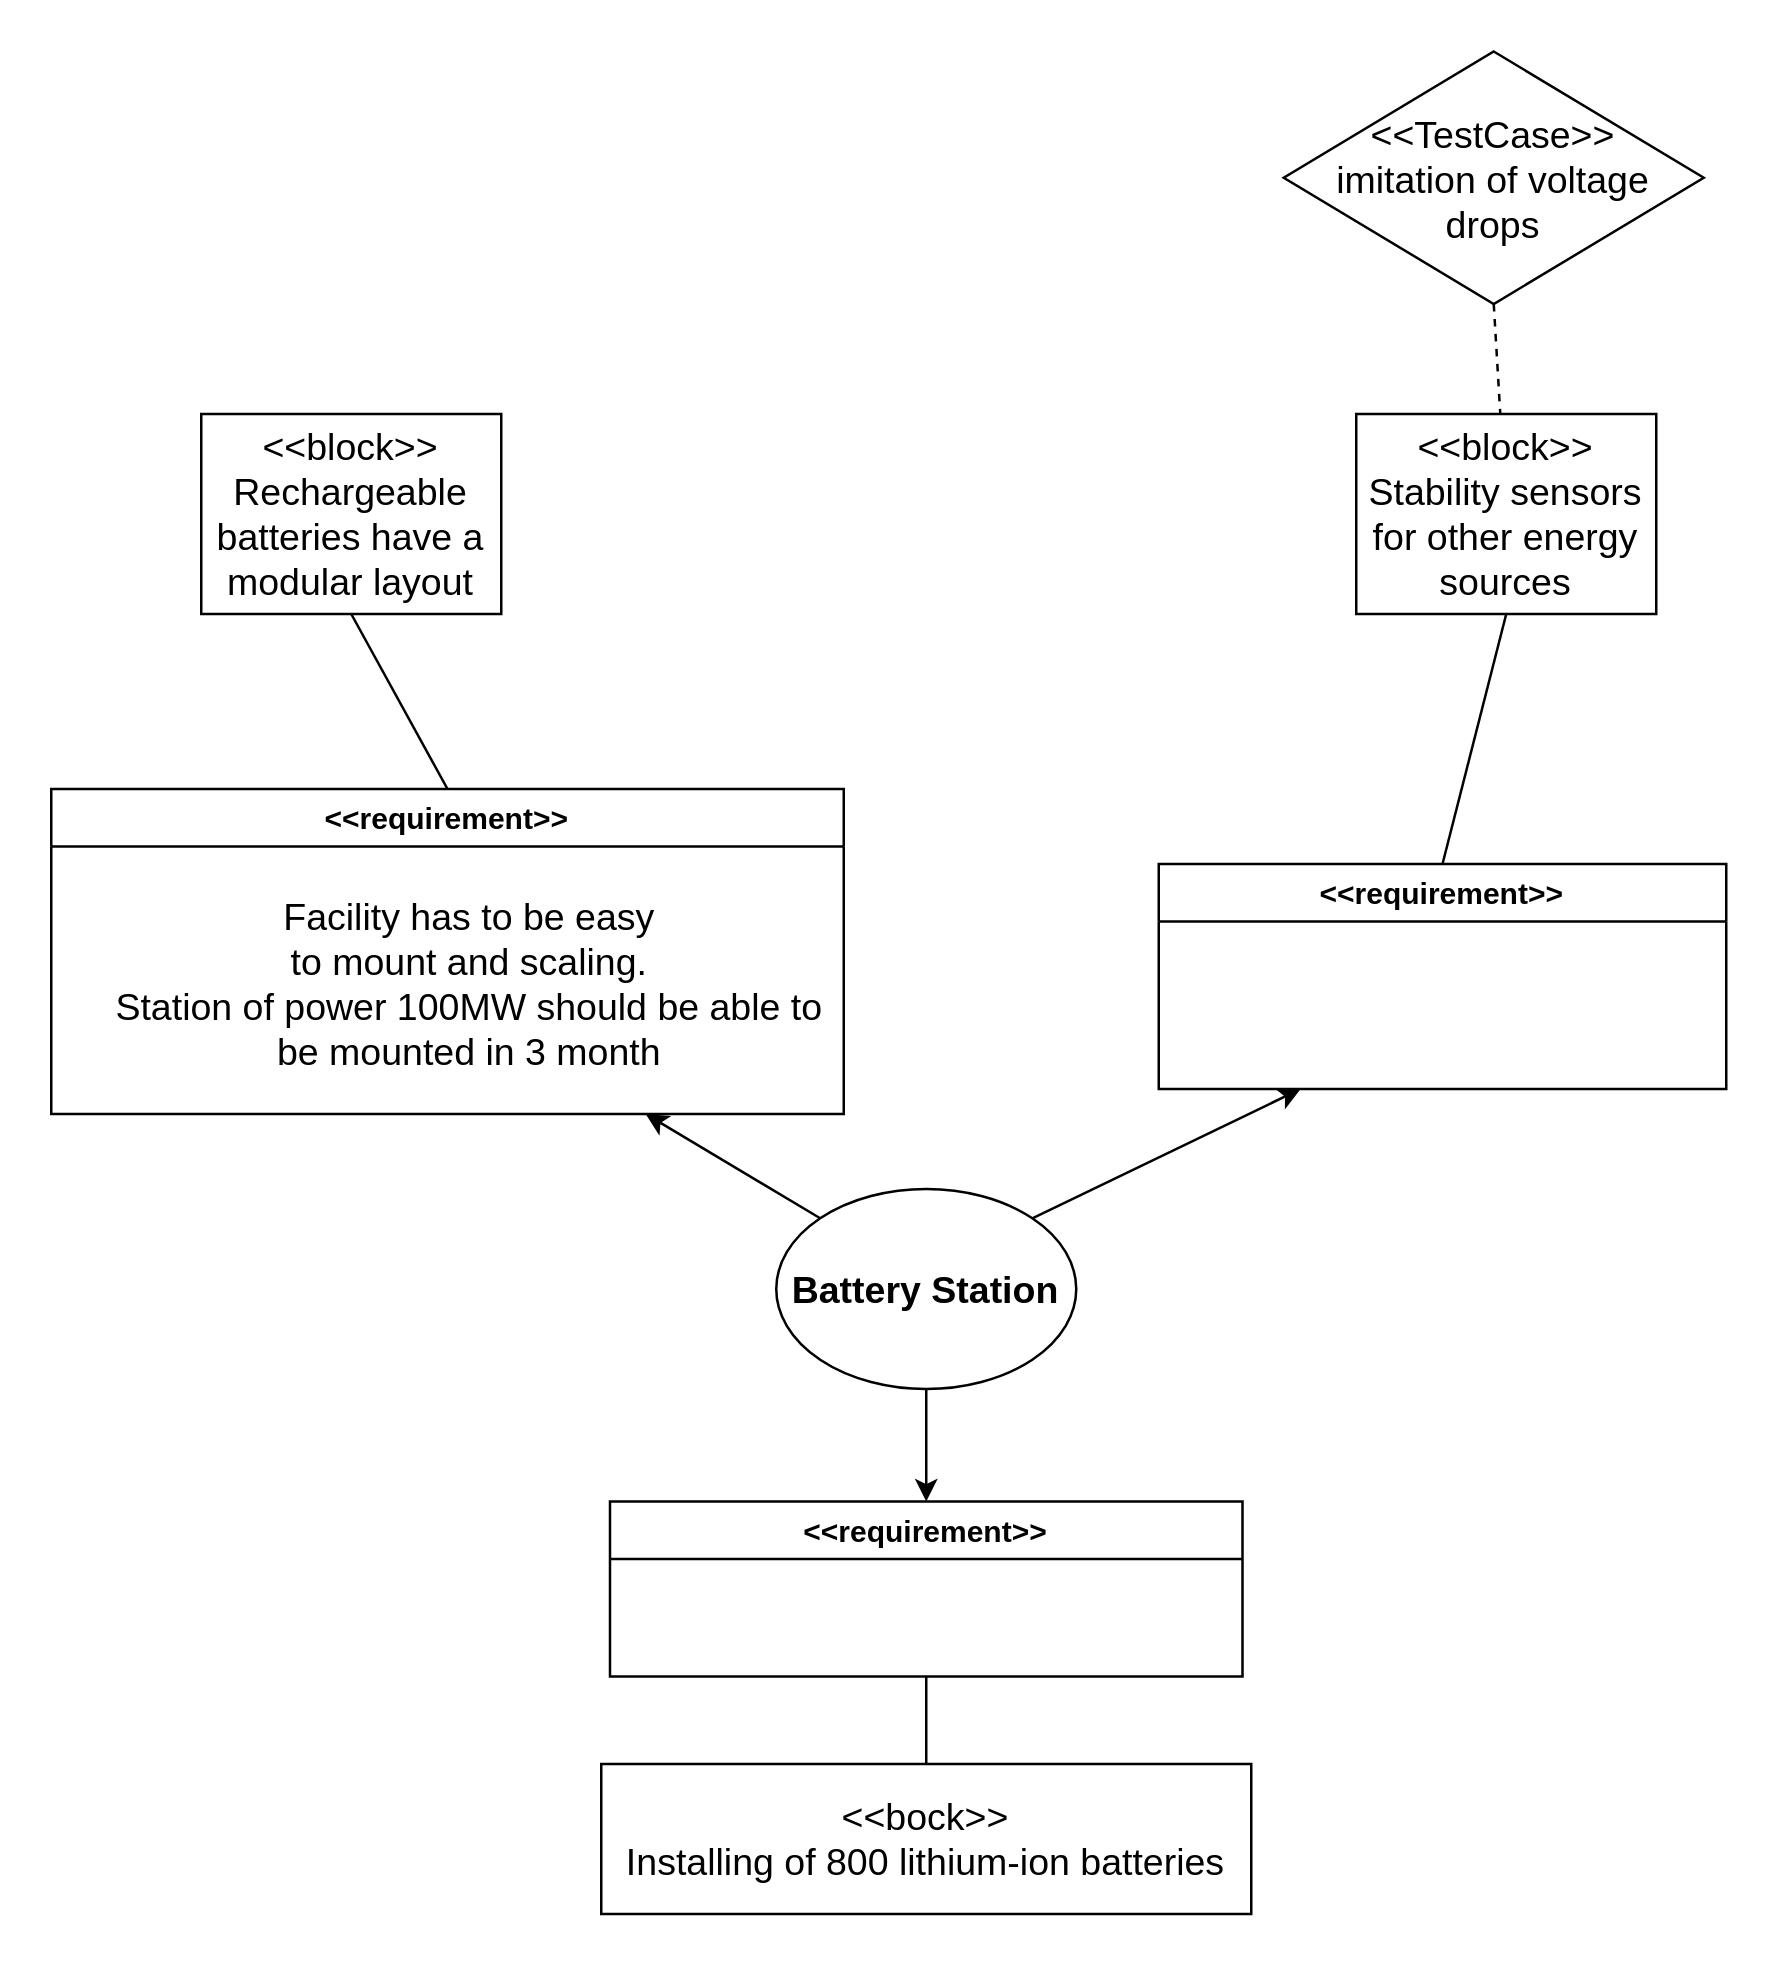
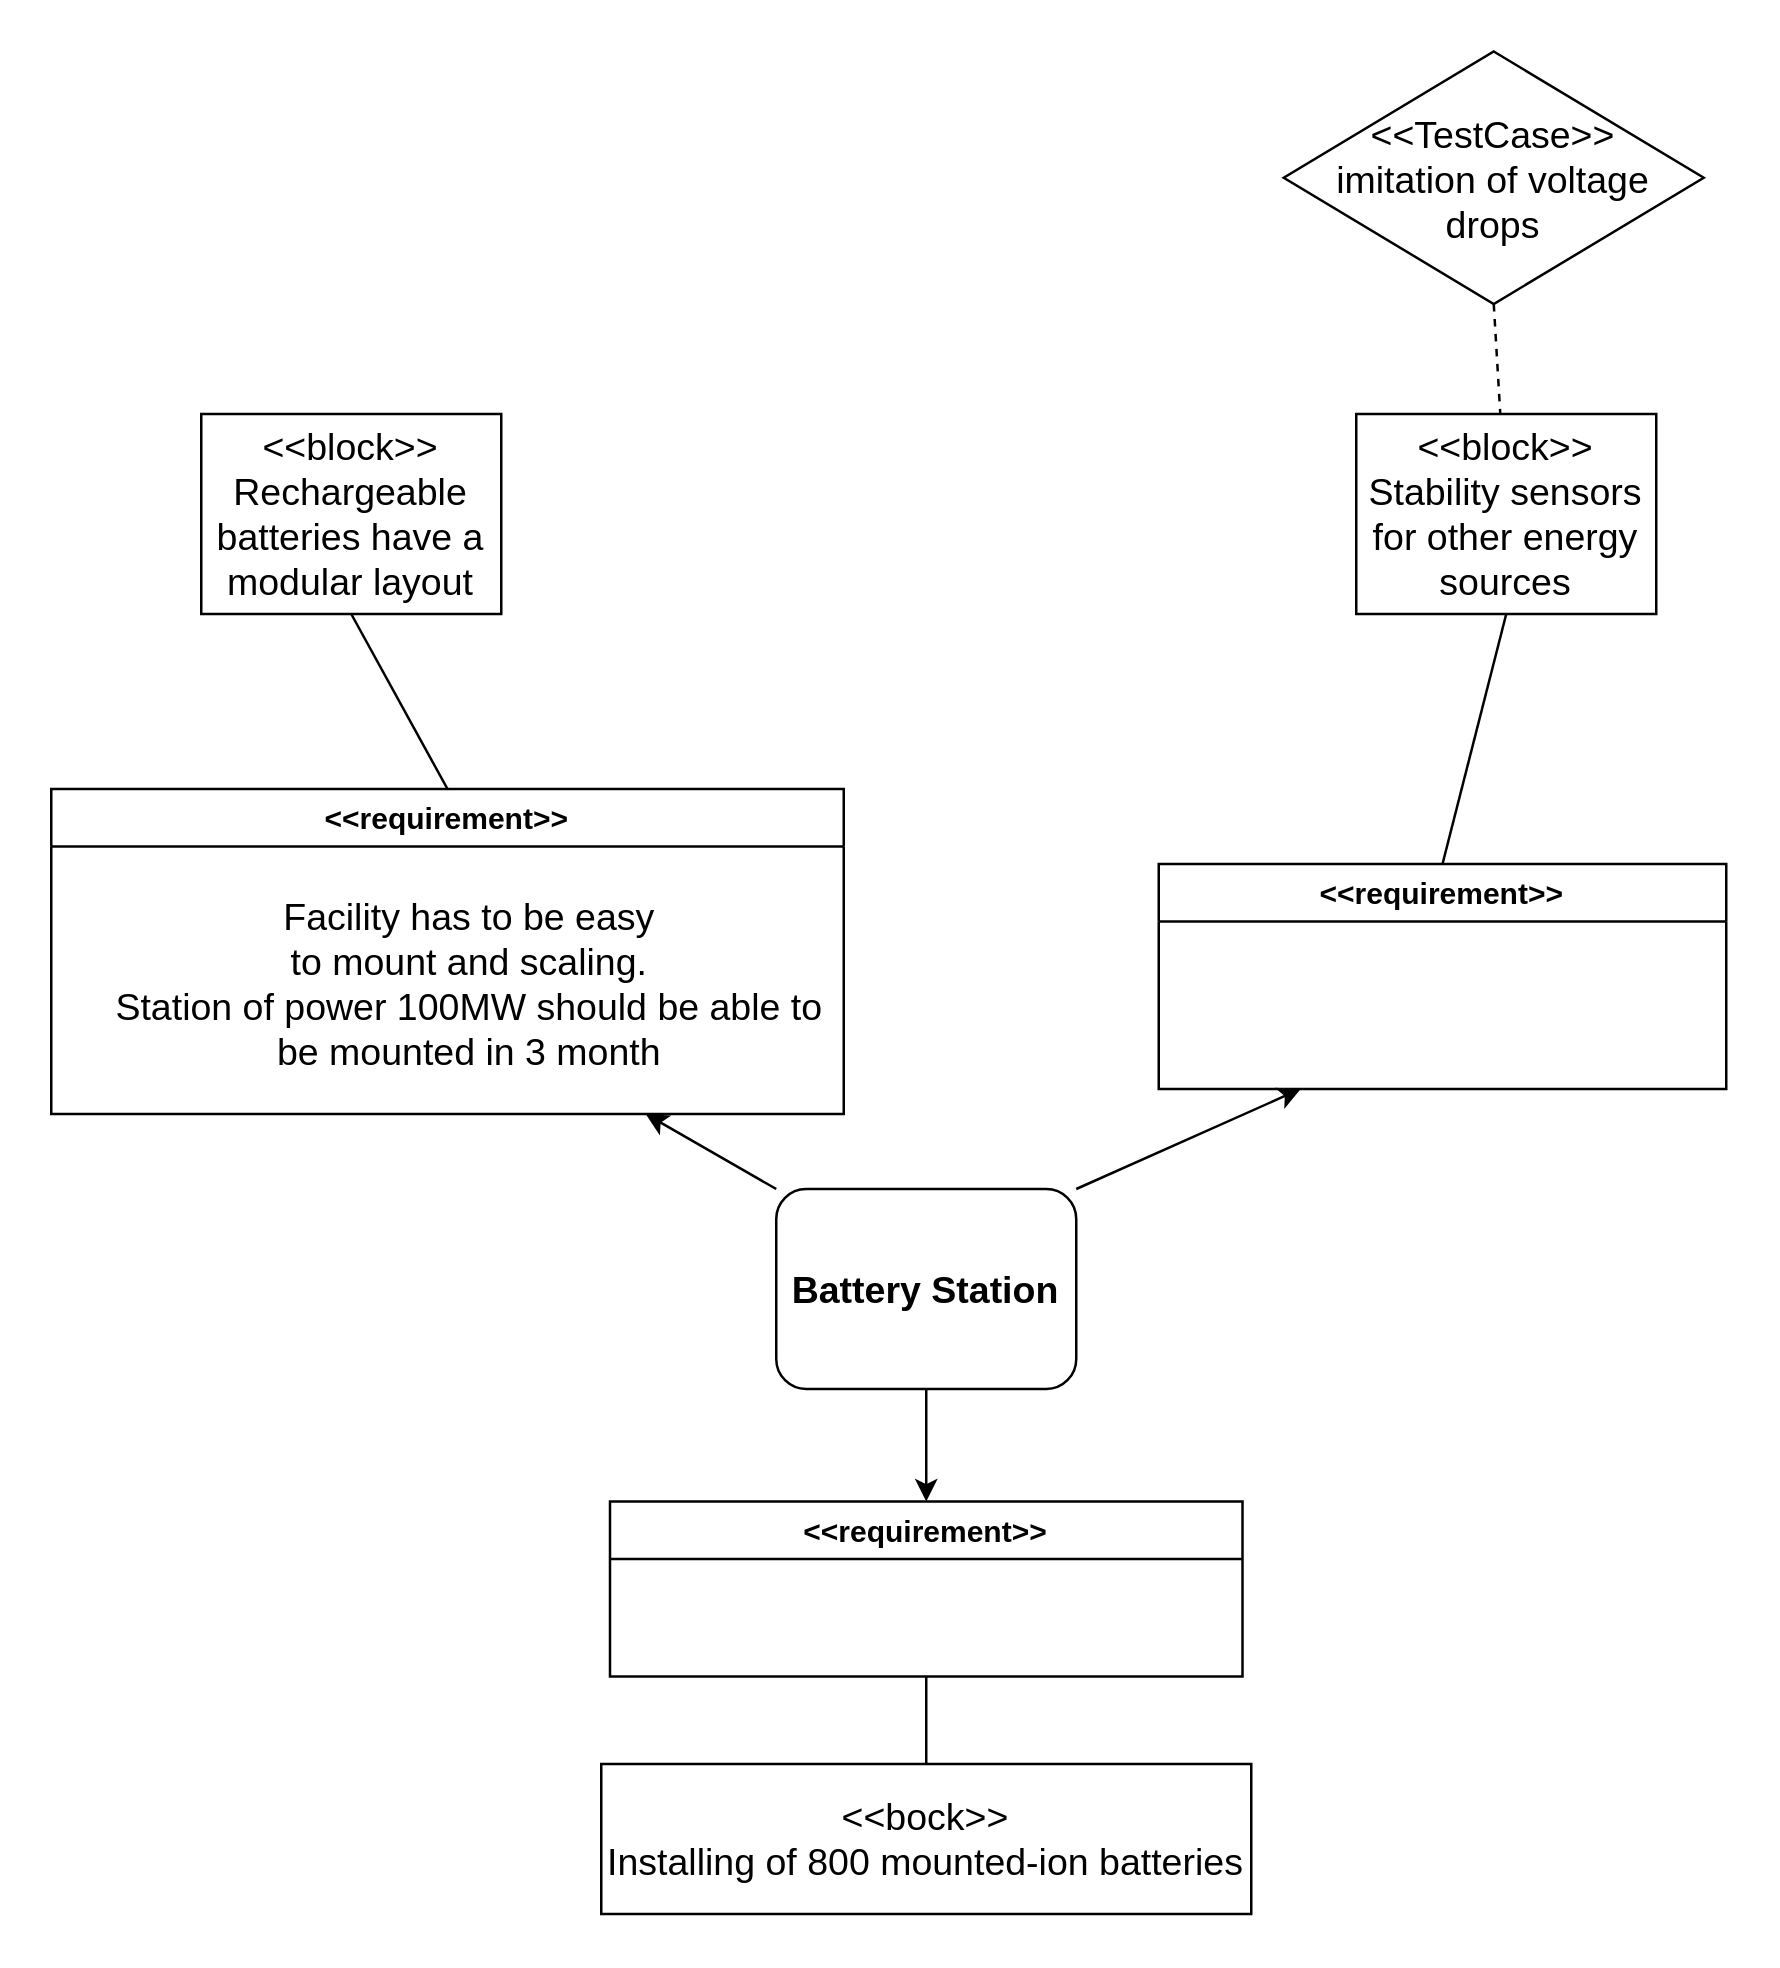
node "Battery Station": shape ellipse -> rounded rectangle
node "<<bock>> Installing of 800 lithium-ion batteries": label "<<bock>> Installing of 800 lithium-ion batteries" -> "<<bock>> Installing of 800 mounted-ion batteries"
